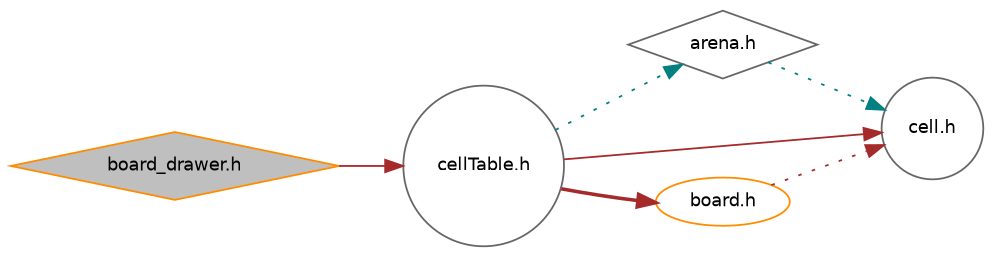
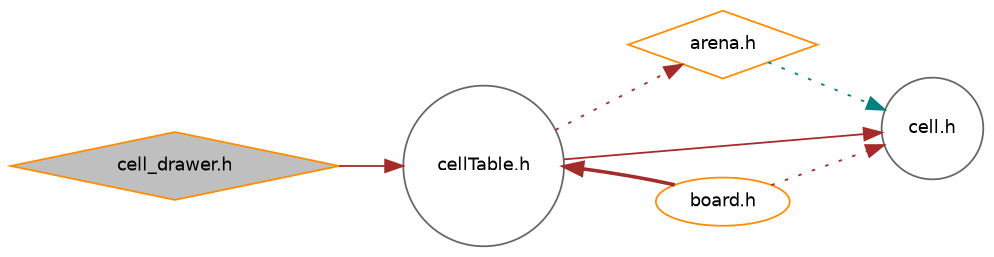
node "arena.h": color gray40 -> darkorange
edge "cellTable.h" -> "arena.h": color teal -> brown
node "board_drawer.h": label "board_drawer.h" -> "cell_drawer.h"
edge "cellTable.h" -> "board.h": reversed
